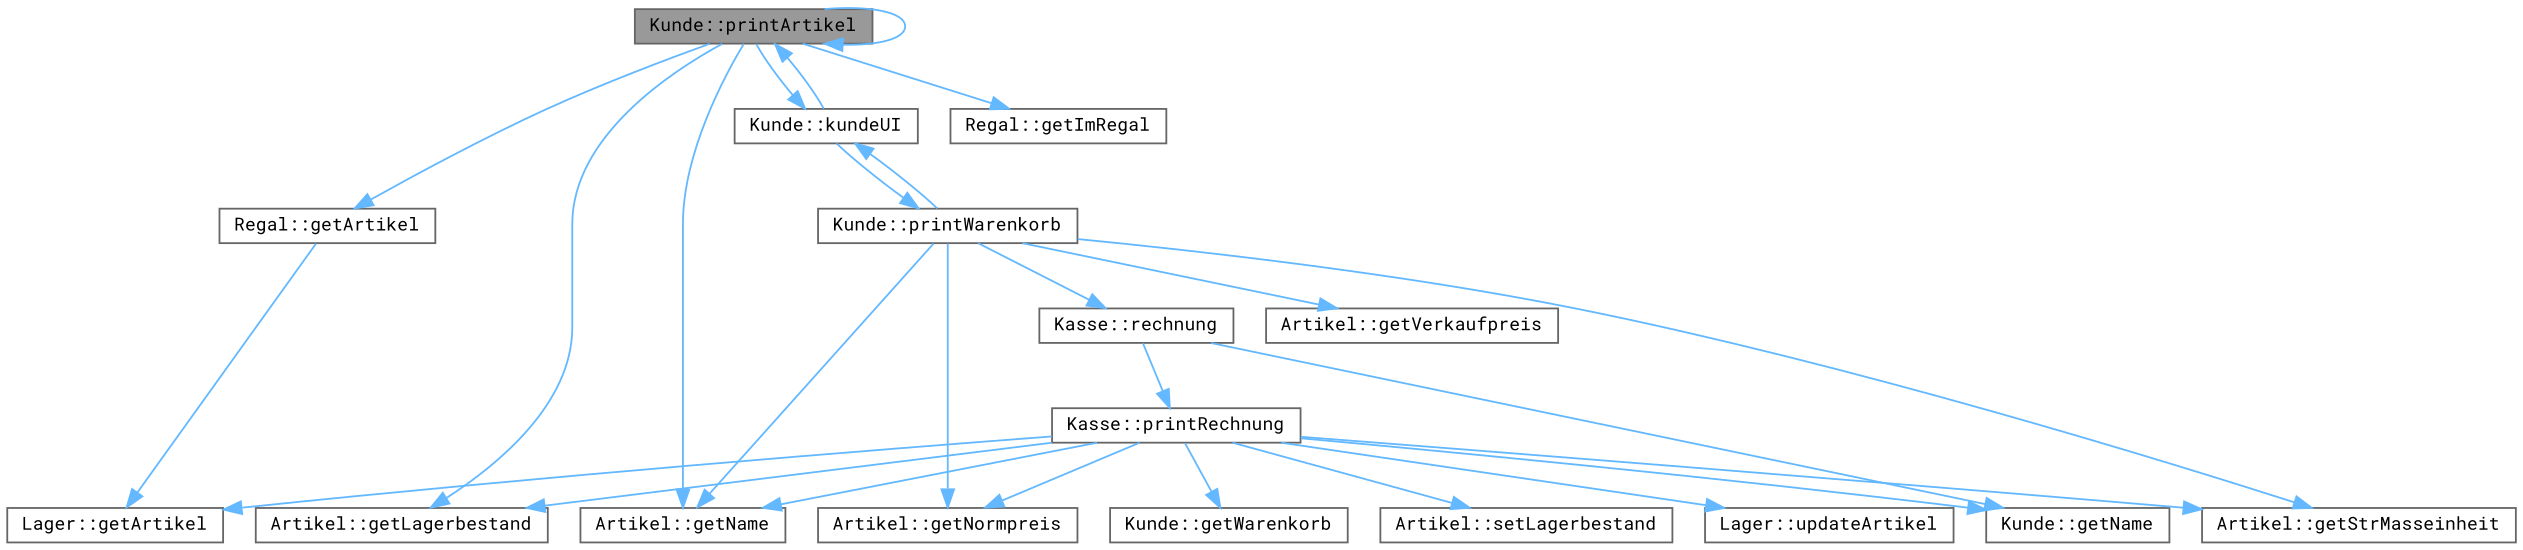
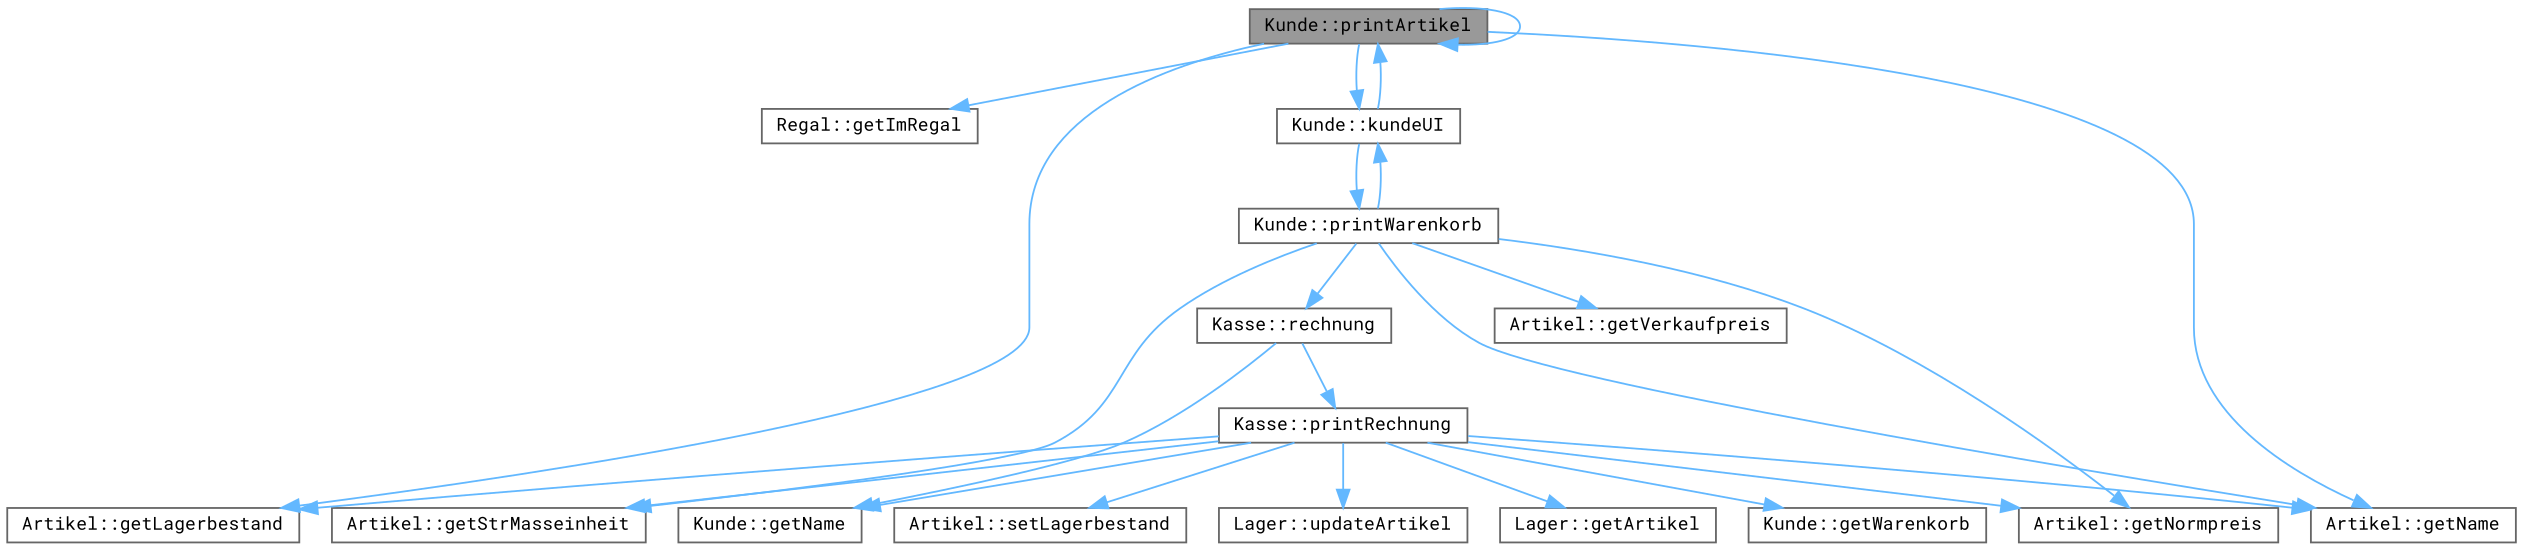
node "Regal::getArtikel": removed
